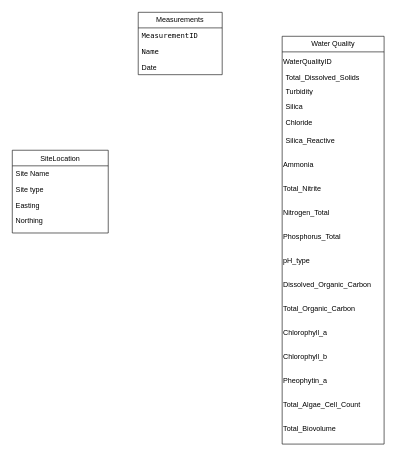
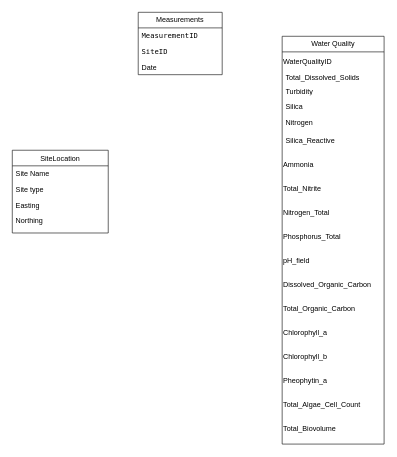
node "Name": label "Name" -> "SiteID"
node "Chloride": label "Chloride" -> "Nitrogen"
node "pH_type": label "pH_type" -> "pH_field"
